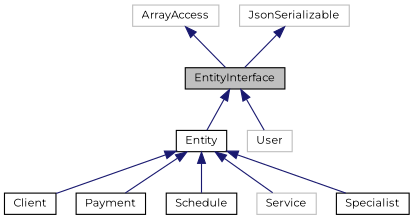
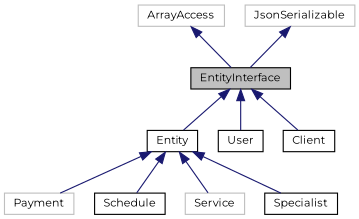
node "User": color grey75 -> black
edge "Client" -> "Entity": now "Client" -> "EntityInterface"
node "Payment": color black -> grey75
